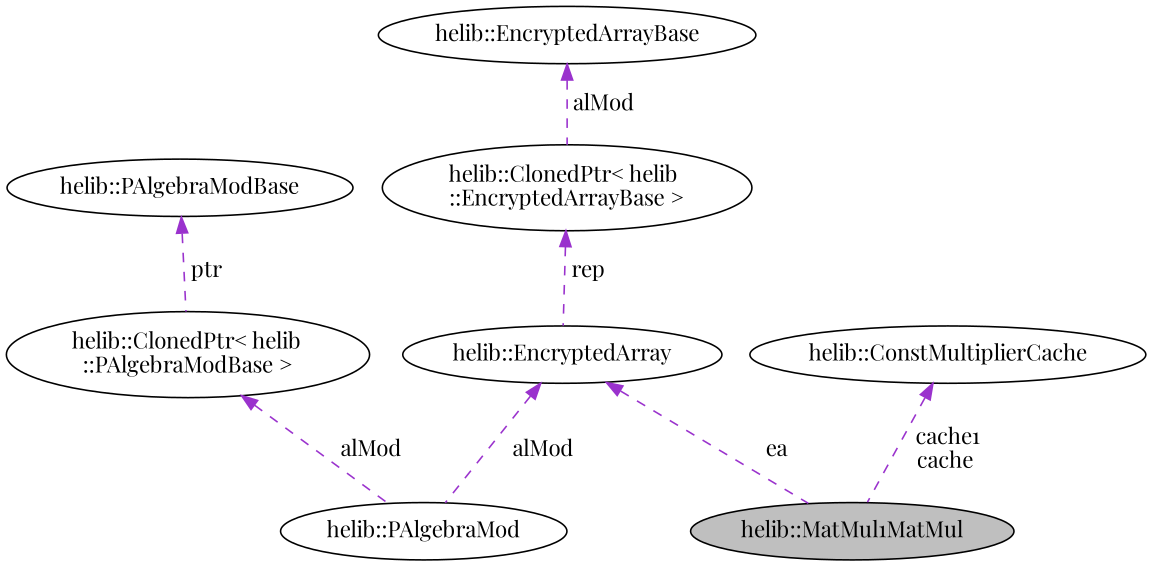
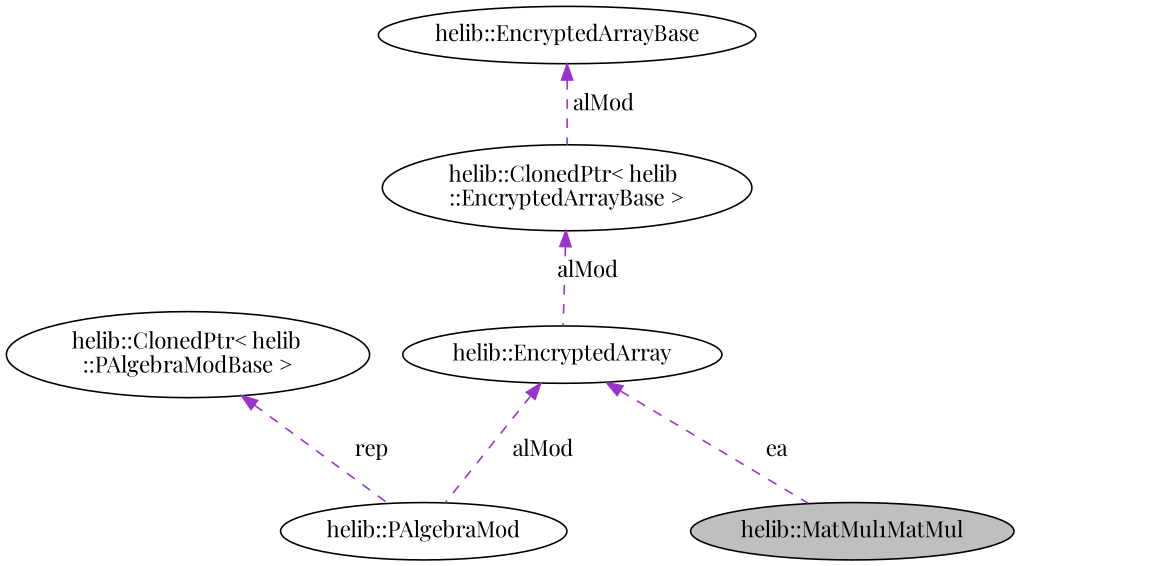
node "helib::PAlgebraModBase": removed
edge "helib::EncryptedArray" -> "helib::ClonedPtr< helib ::EncryptedArrayBase >": label " rep" -> " alMod"
node "helib::ConstMultiplierCache": removed
edge "helib::PAlgebraMod" -> "helib::ClonedPtr< helib ::PAlgebraModBase >": label " alMod" -> " rep"
